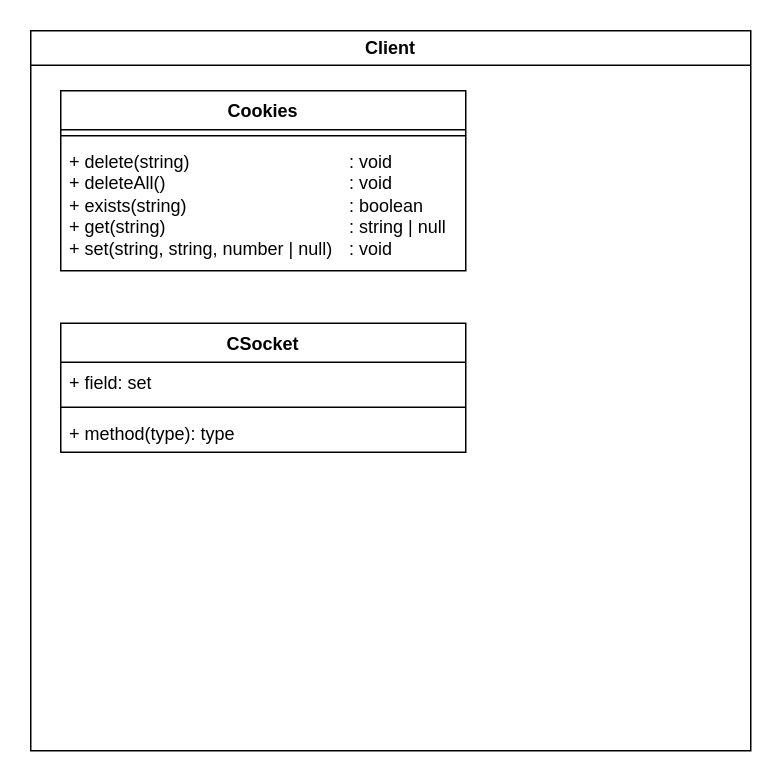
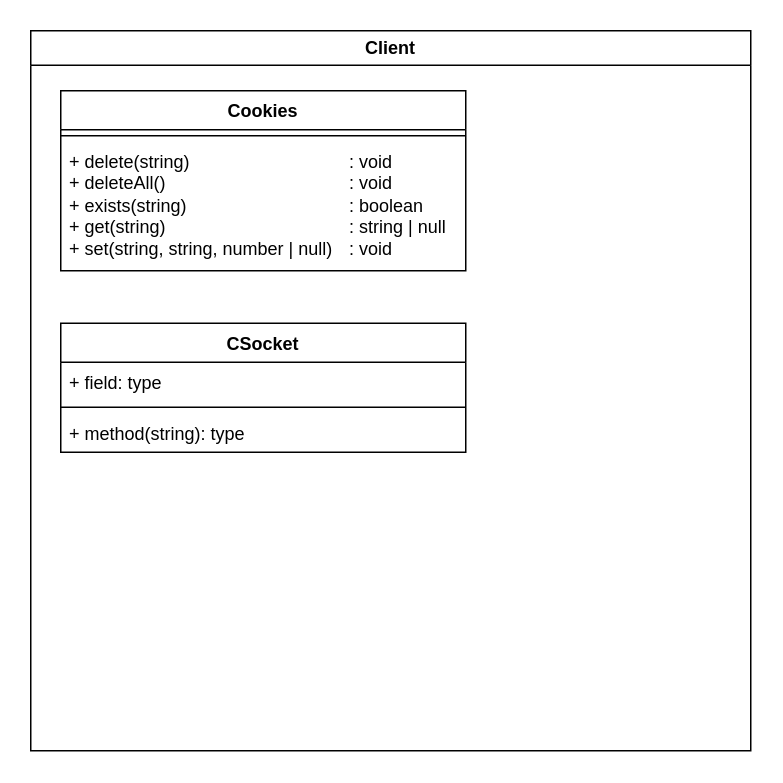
node "+ field: set": label "+ field: set" -> "+ field: type"
node "+ method(type): type": label "+ method(type): type" -> "+ method(string): type"
